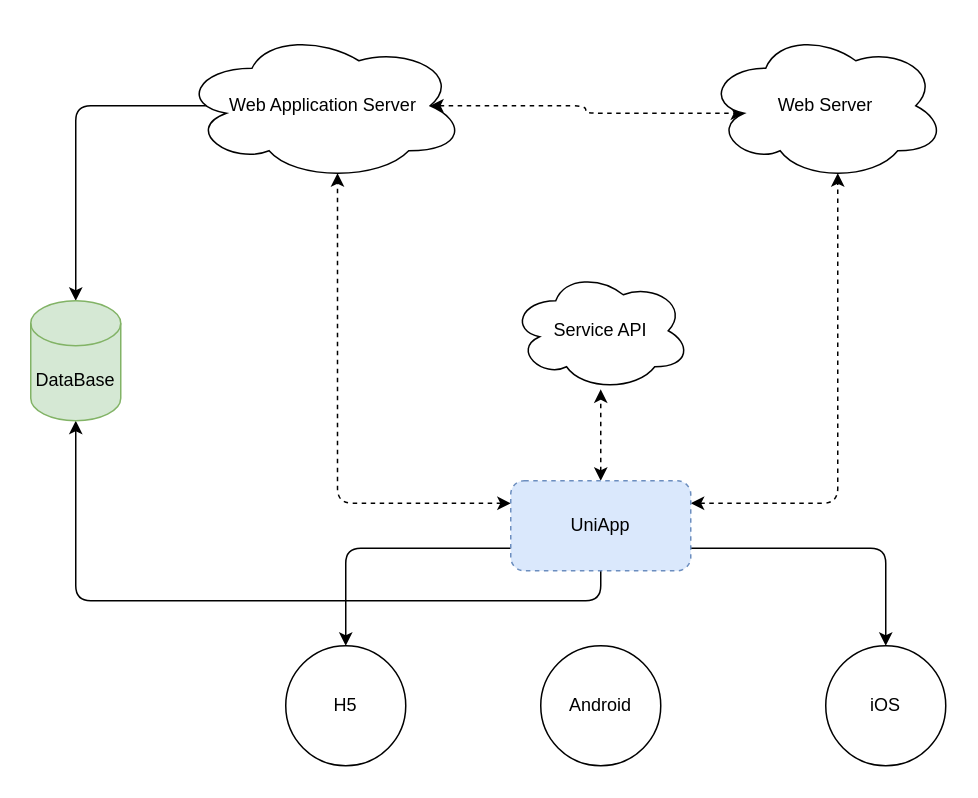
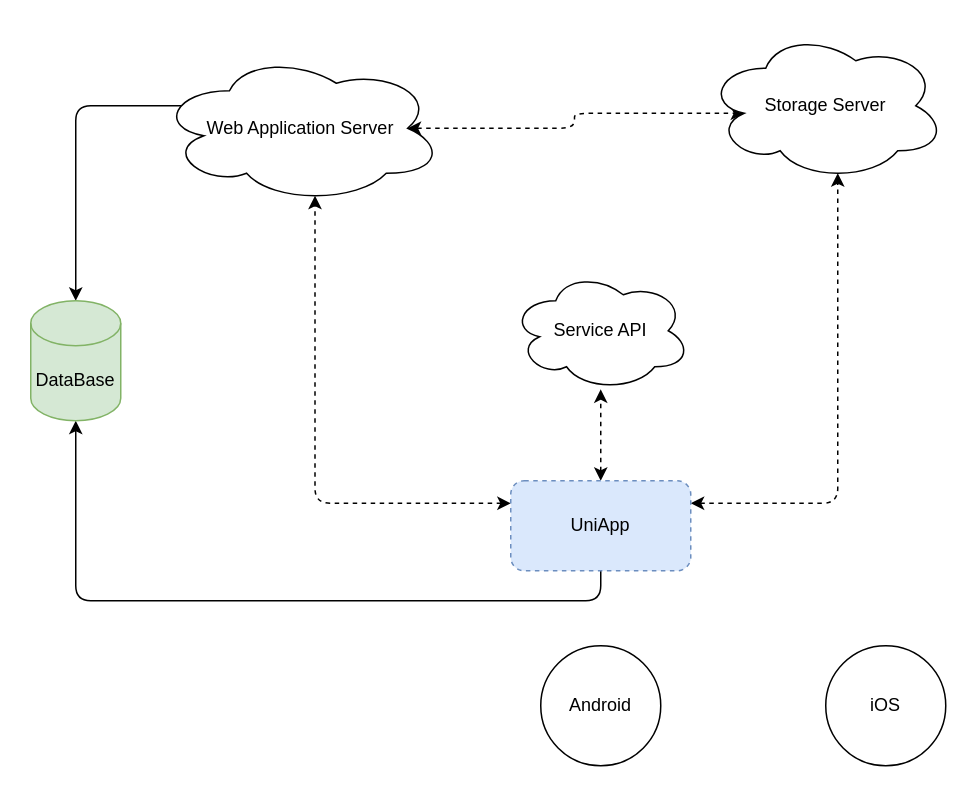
node "Web Application Server": moved (323, 106) -> (301, 128)
node "Web Server": label "Web Server" -> "Storage Server"
edge "UniApp" -> "H5": removed
edge "UniApp" -> "iOS": removed
node "H5": removed
